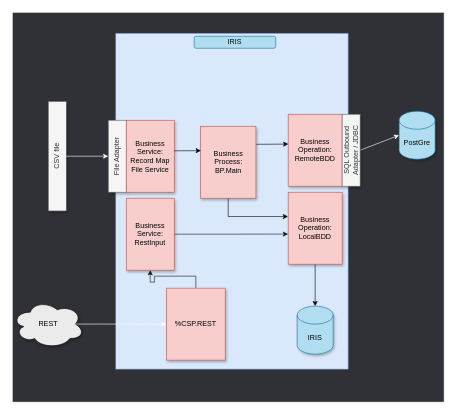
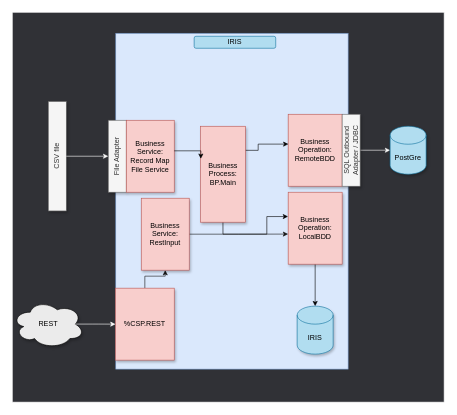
node "PostGre": moved (417, 135) -> (408, 150)
node "Business Process: BP.Main": size 56x72 -> 45x96
node "Business Service: RestInput": moved (150, 234) -> (165, 234)
node "%CSP.REST": moved (196, 324) -> (145, 324)
